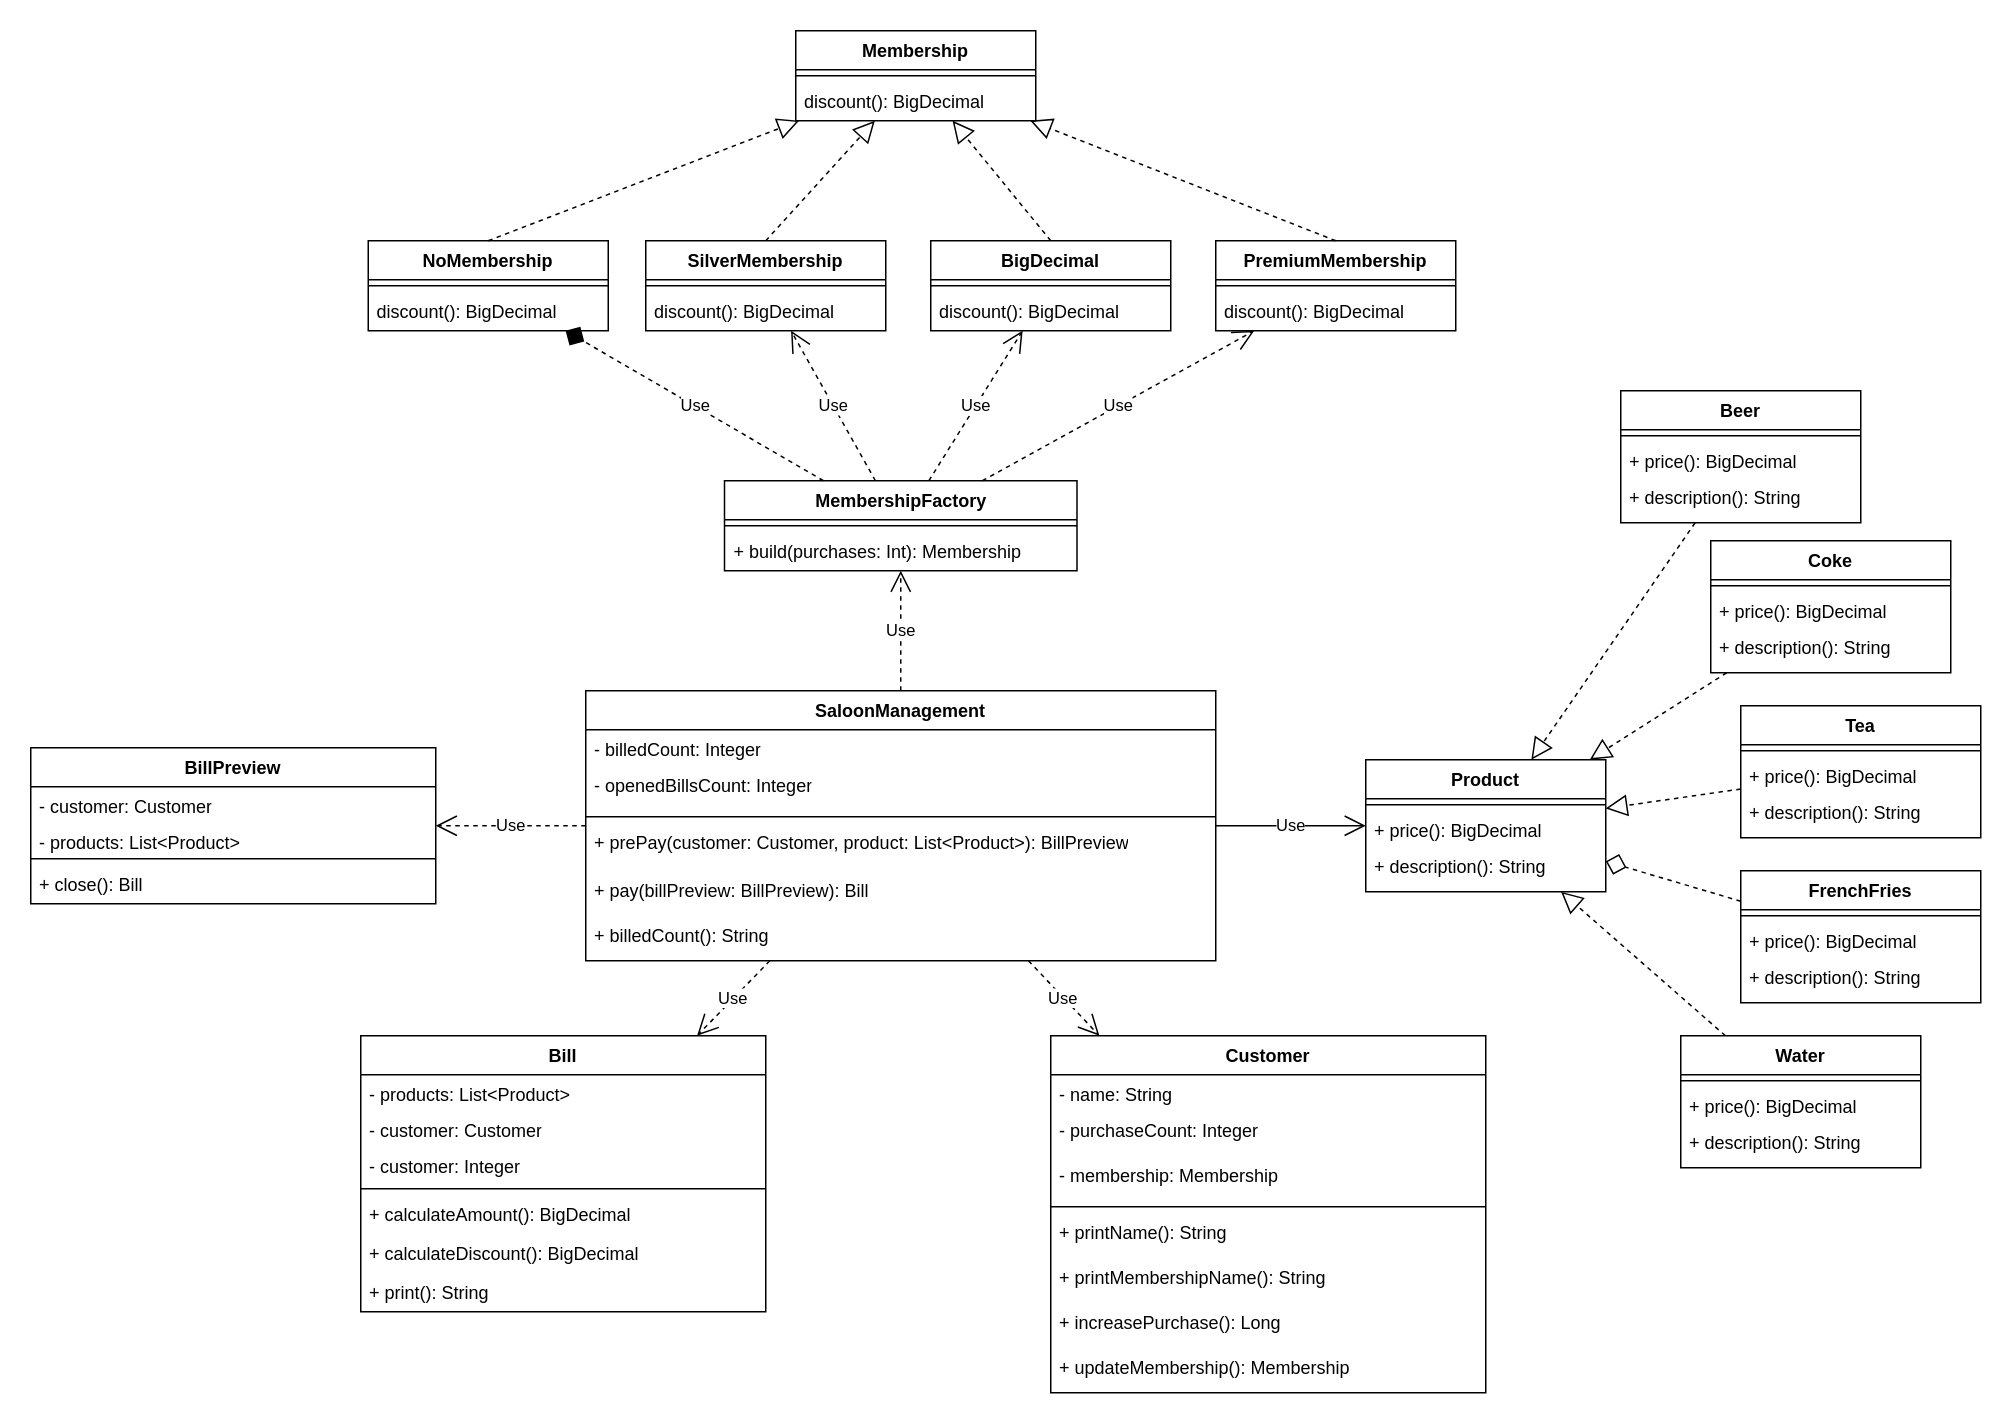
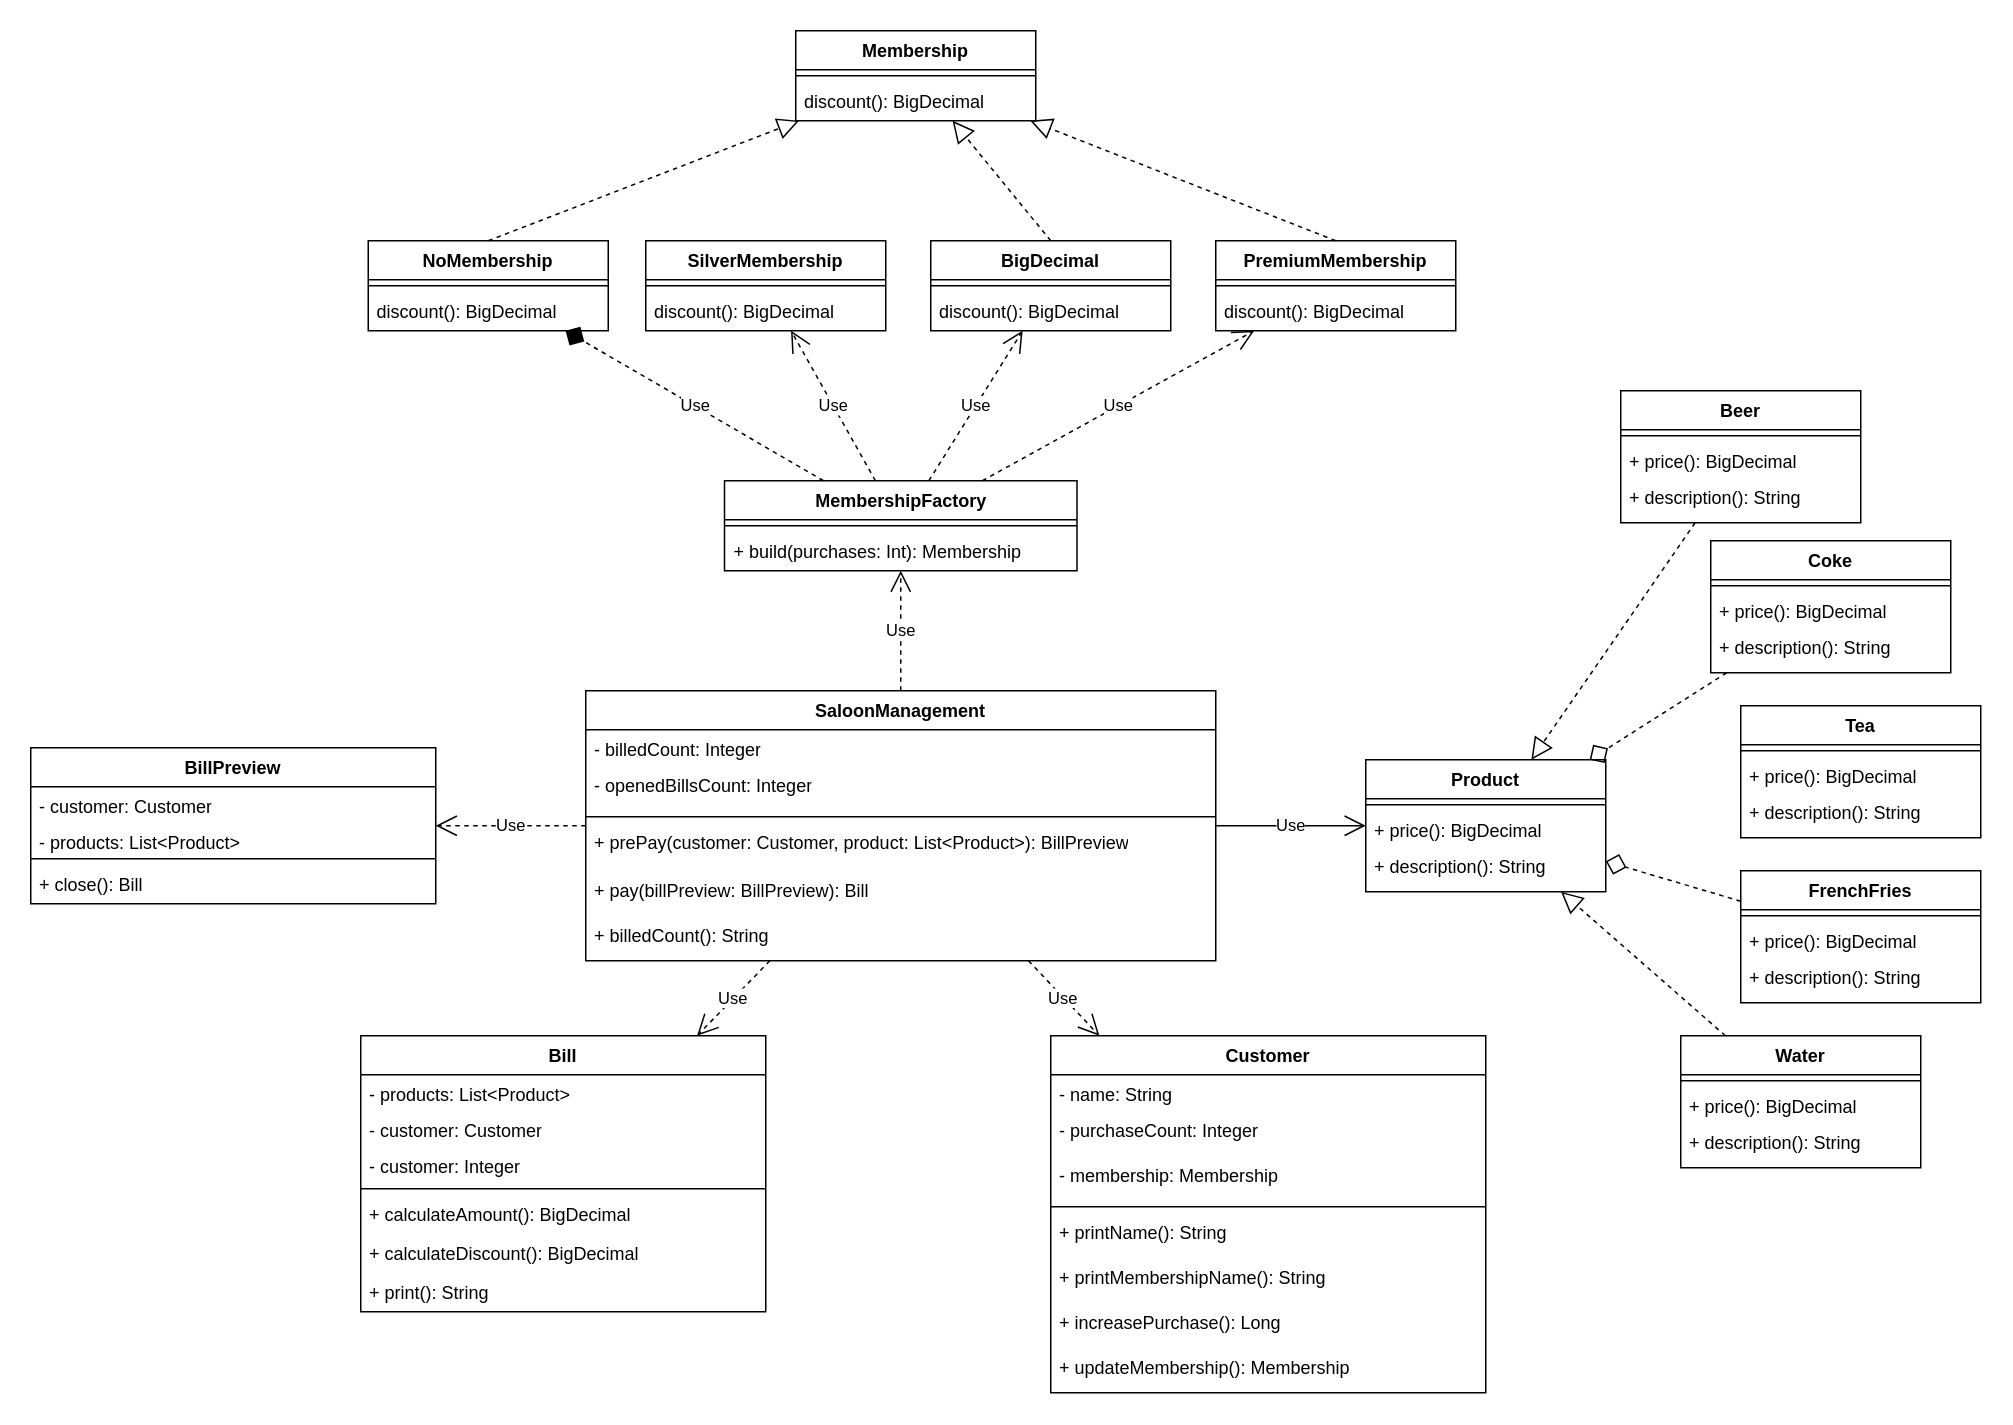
edge "SilverMembership" -> "Membership": removed
edge "Coke" -> "Product": arrowhead block -> diamond
edge "Tea" -> "Product": removed
